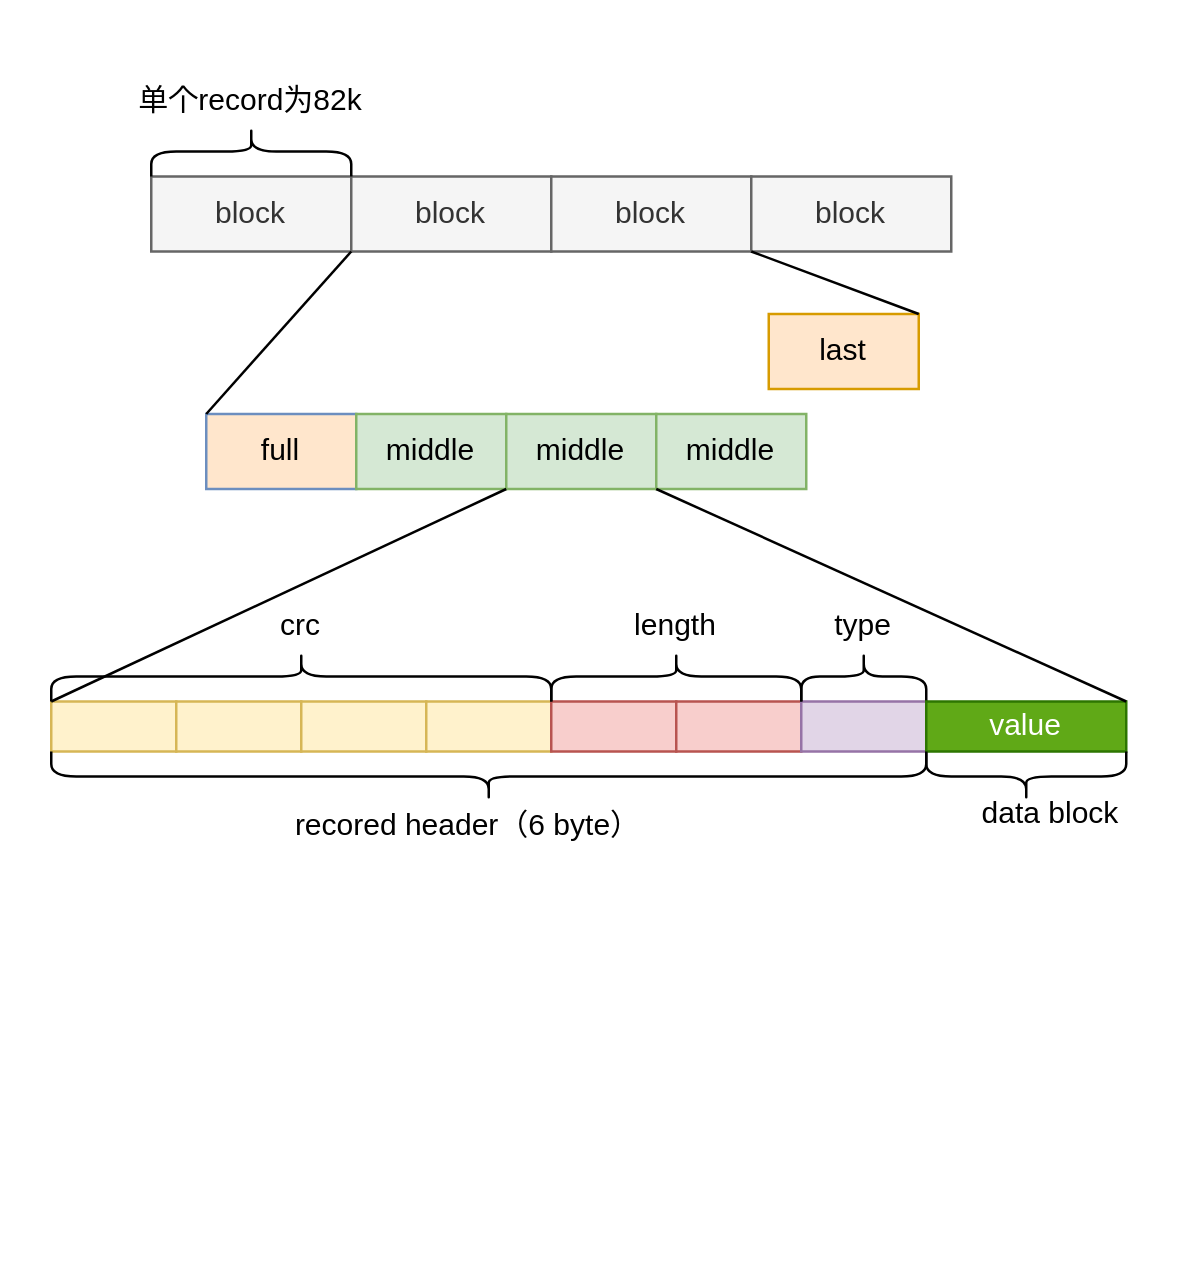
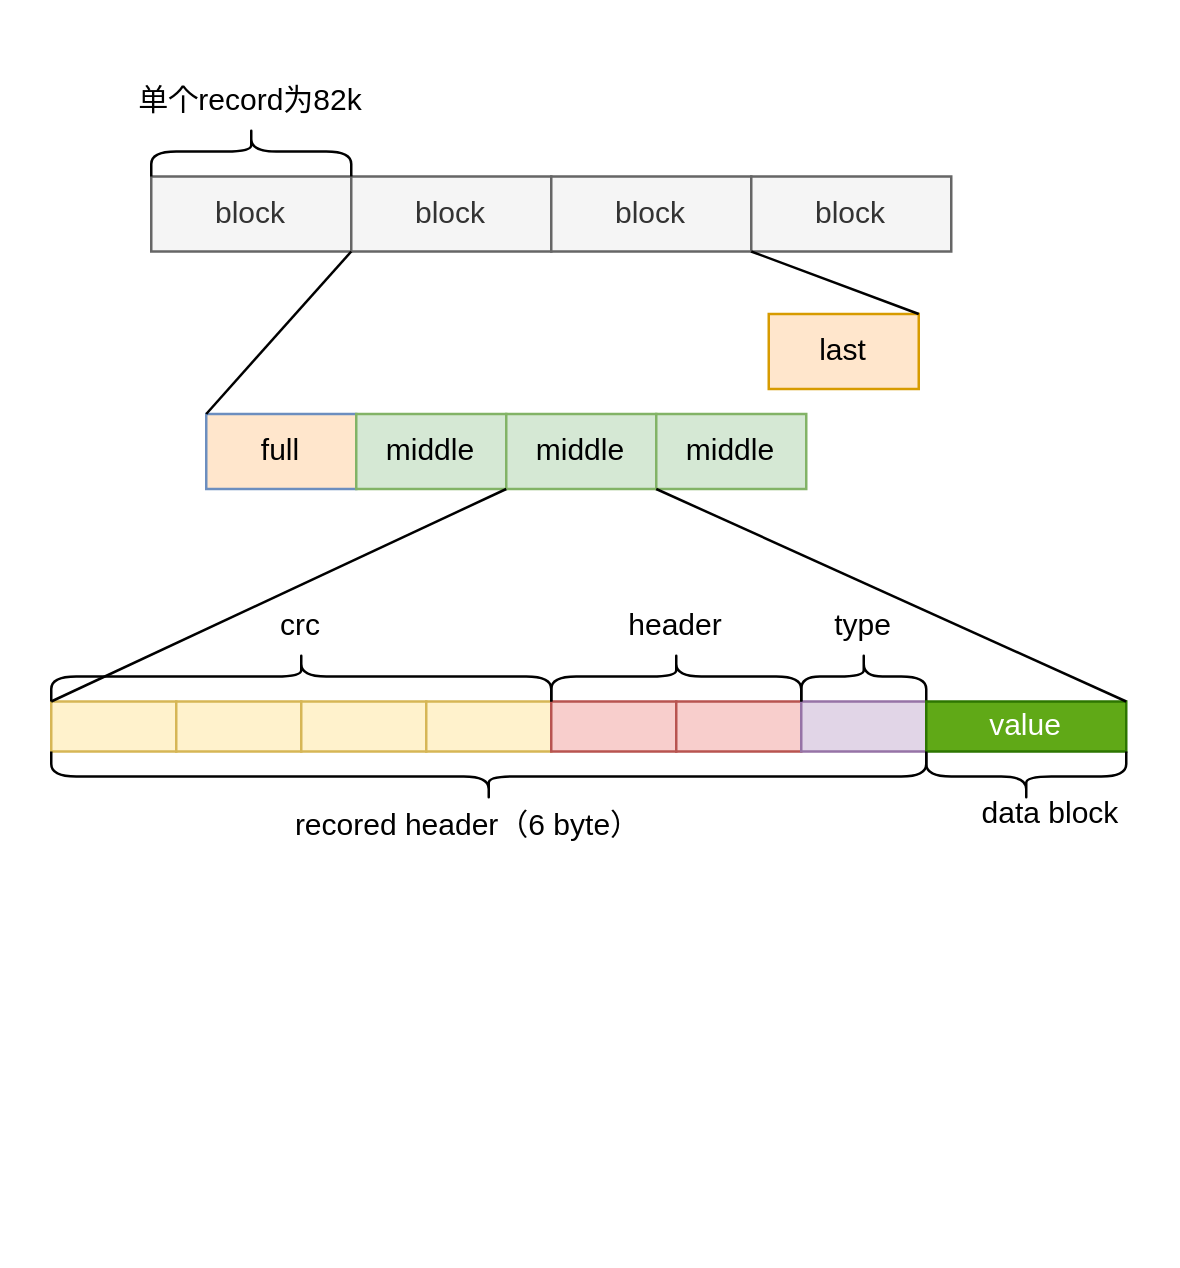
node "length": label "length" -> "header"
